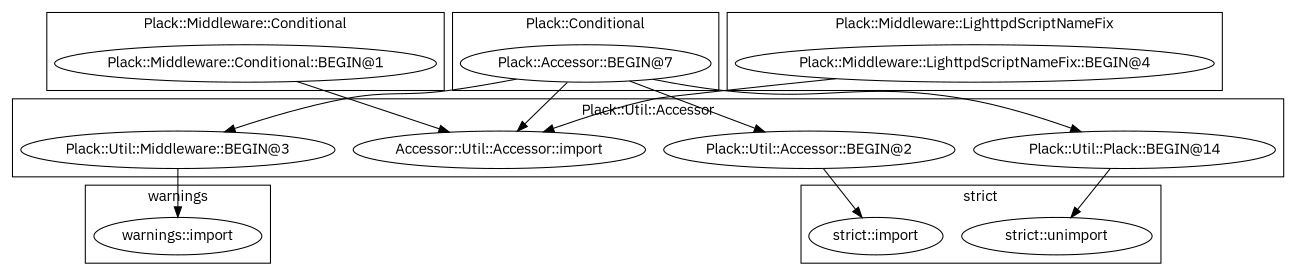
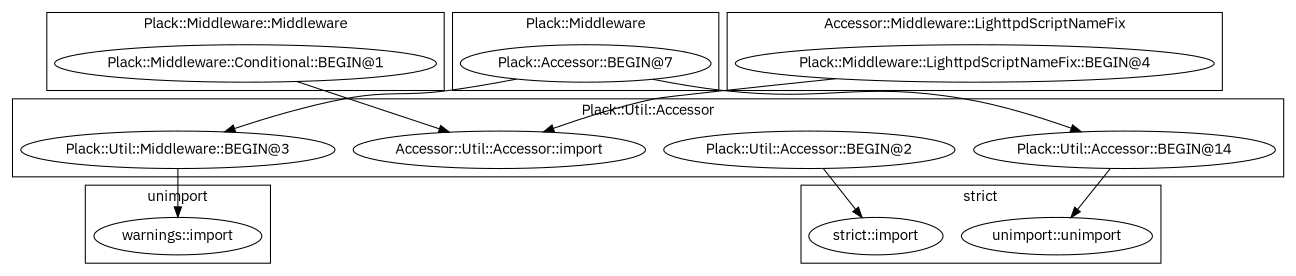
cluster "Plack::Middleware::Conditional": label "Plack::Middleware::Conditional" -> "Plack::Middleware::Middleware"
cluster "Plack::Conditional": label "Plack::Conditional" -> "Plack::Middleware"
cluster "Plack::Middleware::LighttpdScriptNameFix": label "Plack::Middleware::LighttpdScriptNameFix" -> "Accessor::Middleware::LighttpdScriptNameFix"
edge "Plack::Accessor::BEGIN@7" -> "Accessor::Util::Accessor::import": removed
edge "Plack::Accessor::BEGIN@7" -> "Plack::Util::Accessor::BEGIN@2": removed
node "Plack::Util::Plack::BEGIN@14": label "Plack::Util::Plack::BEGIN@14" -> "Plack::Util::Accessor::BEGIN@14"
cluster "warnings": label "warnings" -> "unimport"
node "strict::unimport": label "strict::unimport" -> "unimport::unimport"
